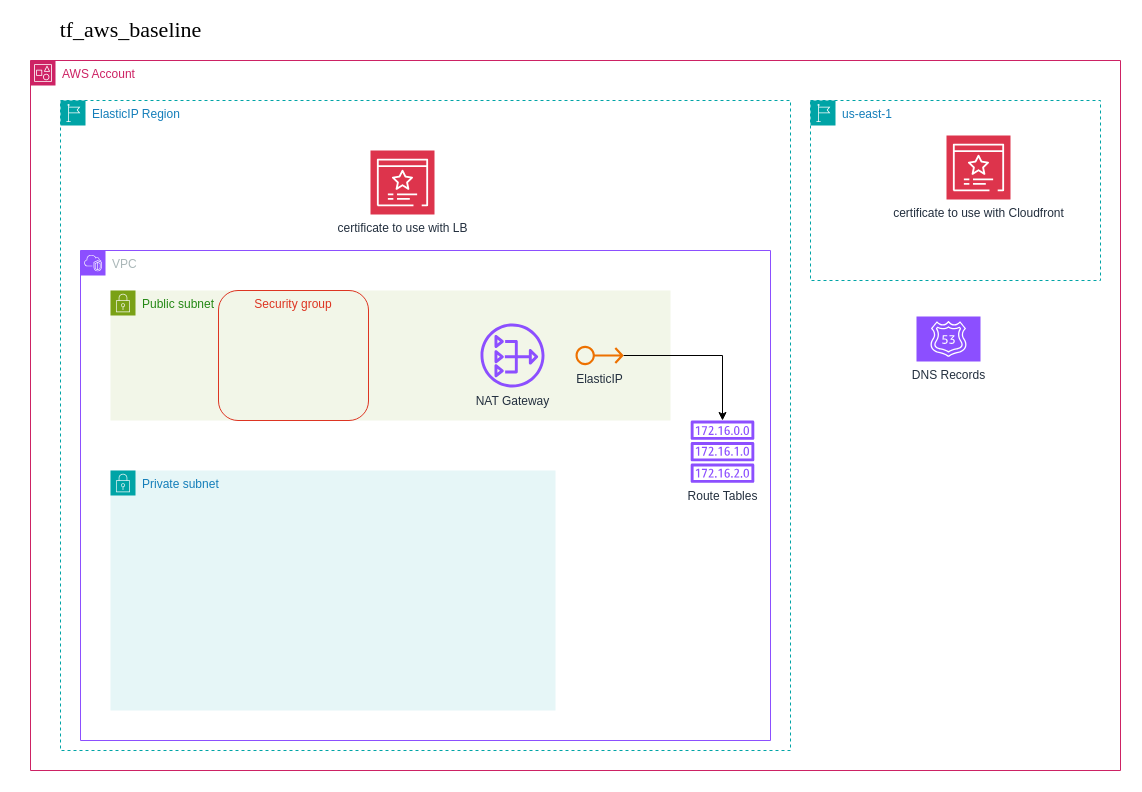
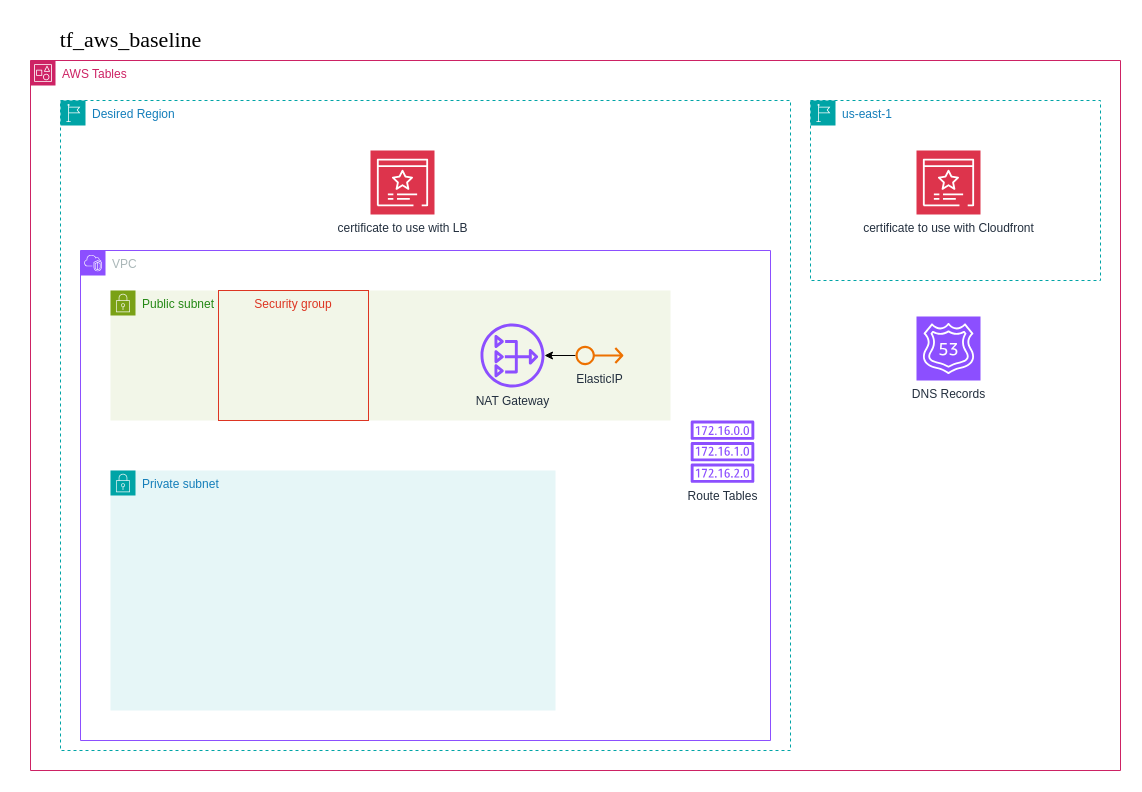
node "tf_aws_baseline": moved (131, 31) -> (131, 41)
node "AWS Account": label "AWS Account" -> "AWS Tables"
node "ElasticIP Region": label "ElasticIP Region" -> "Desired Region"
node "certificate to use with Cloudfront": moved (979, 168) -> (949, 183)
node "DNS Records": size 64x45 -> 64x64
node "Security group": shape rounded rectangle -> rectangle
edge "ElasticIP" -> "Route Tables": now "ElasticIP" -> "NAT Gateway"
